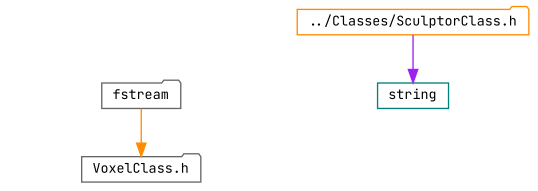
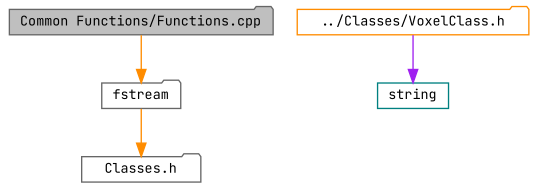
node "Common Functions/Functions.cpp": added
node "../Classes/SculptorClass.h": label "../Classes/SculptorClass.h" -> "../Classes/VoxelClass.h"
node "VoxelClass.h": label "VoxelClass.h" -> "Classes.h"
